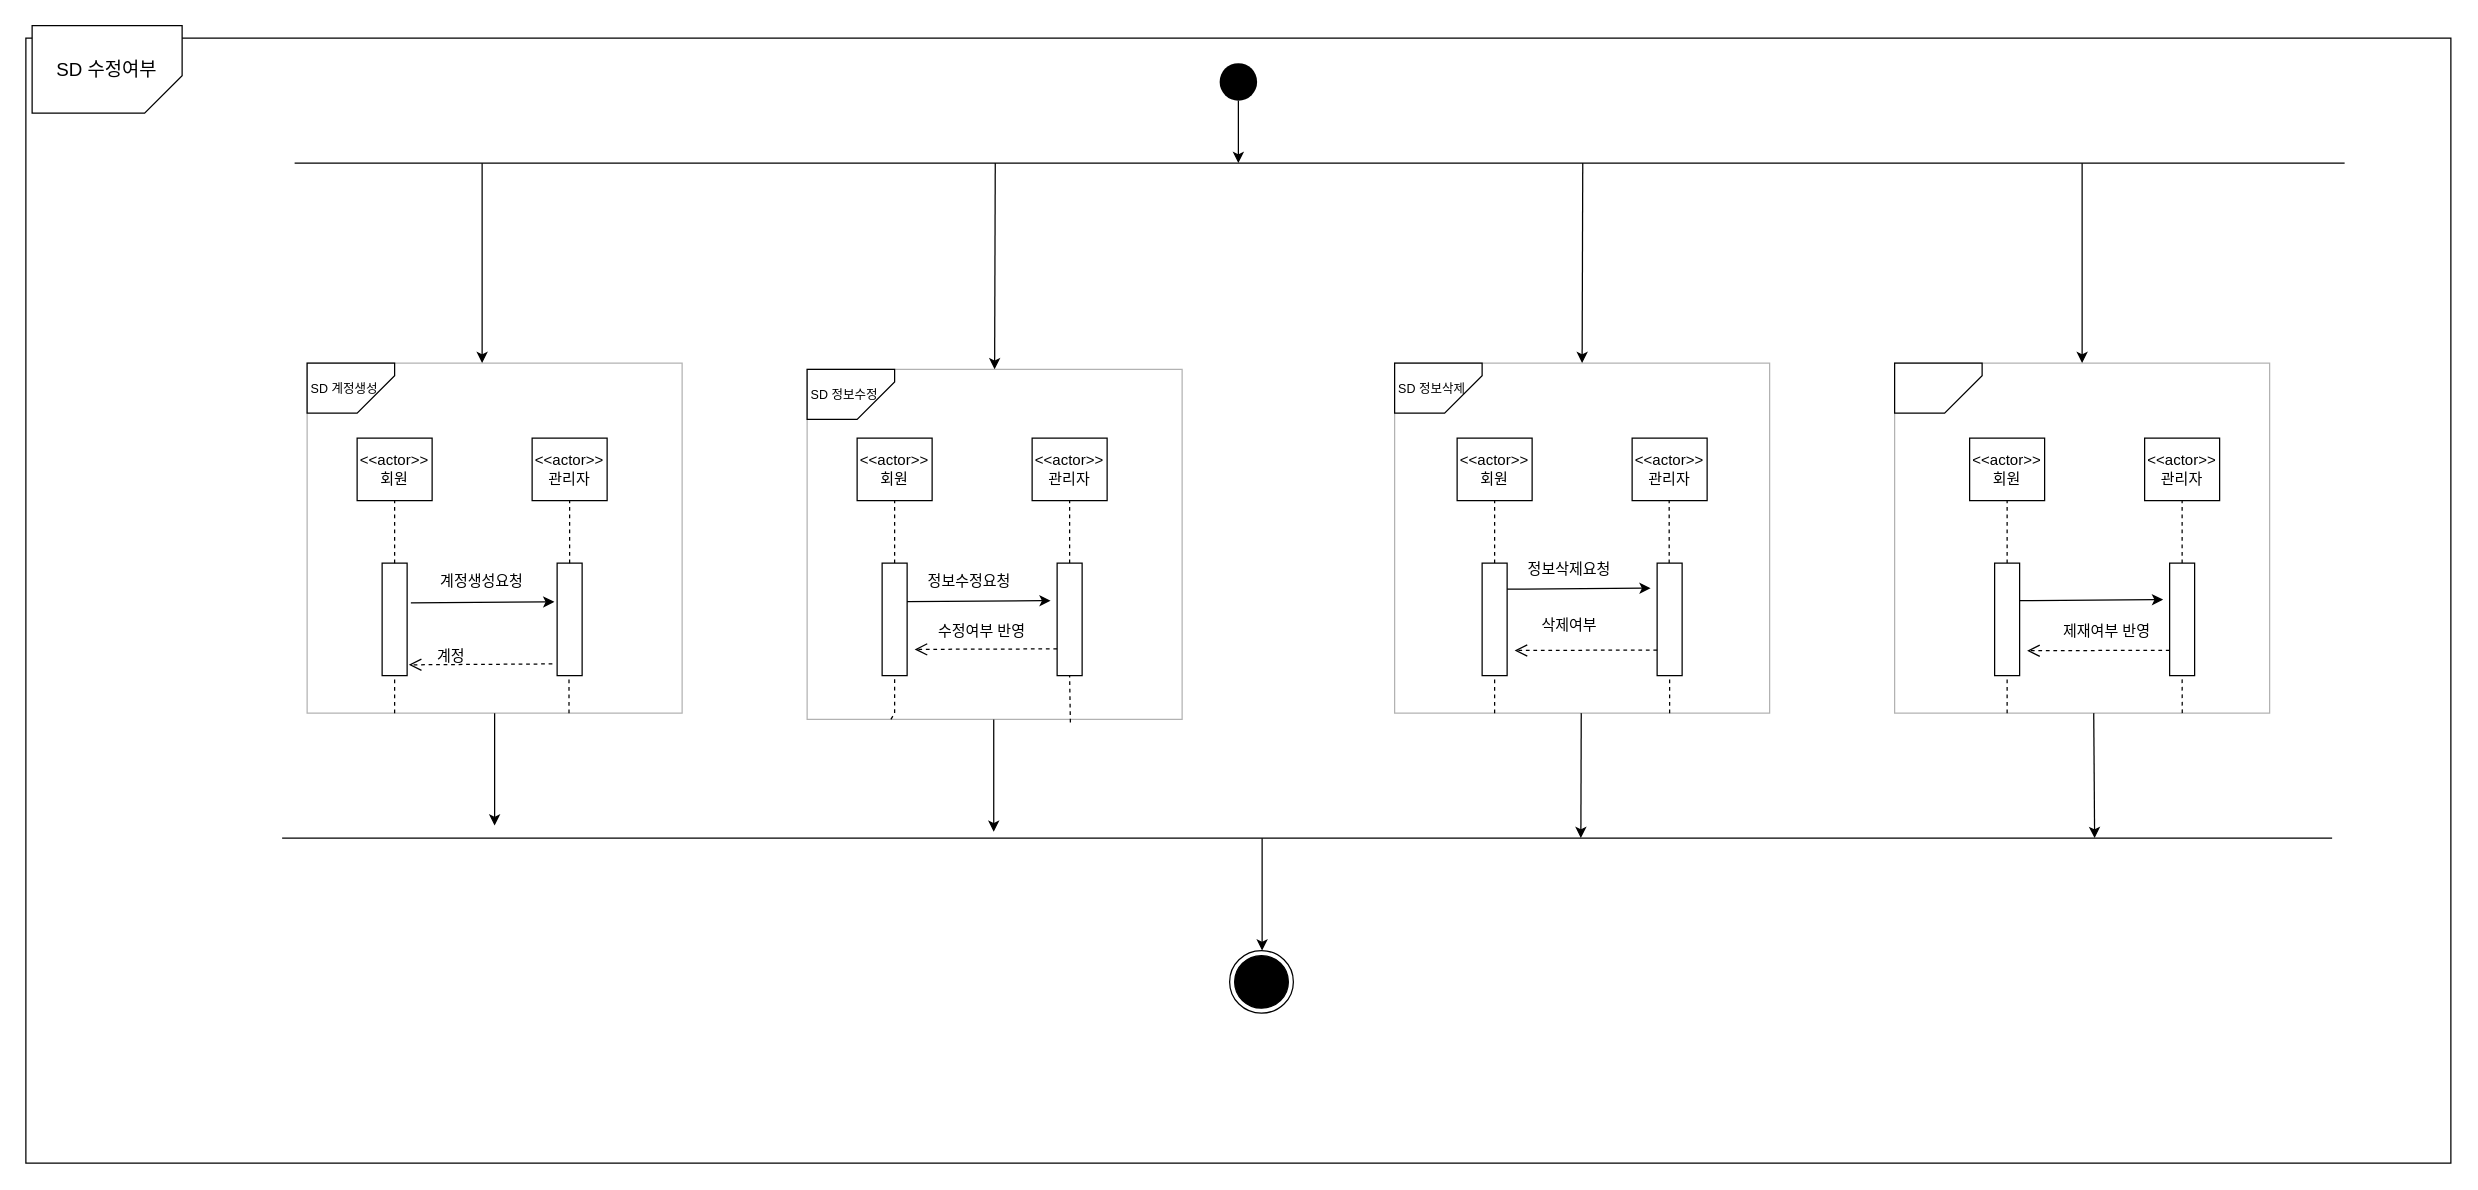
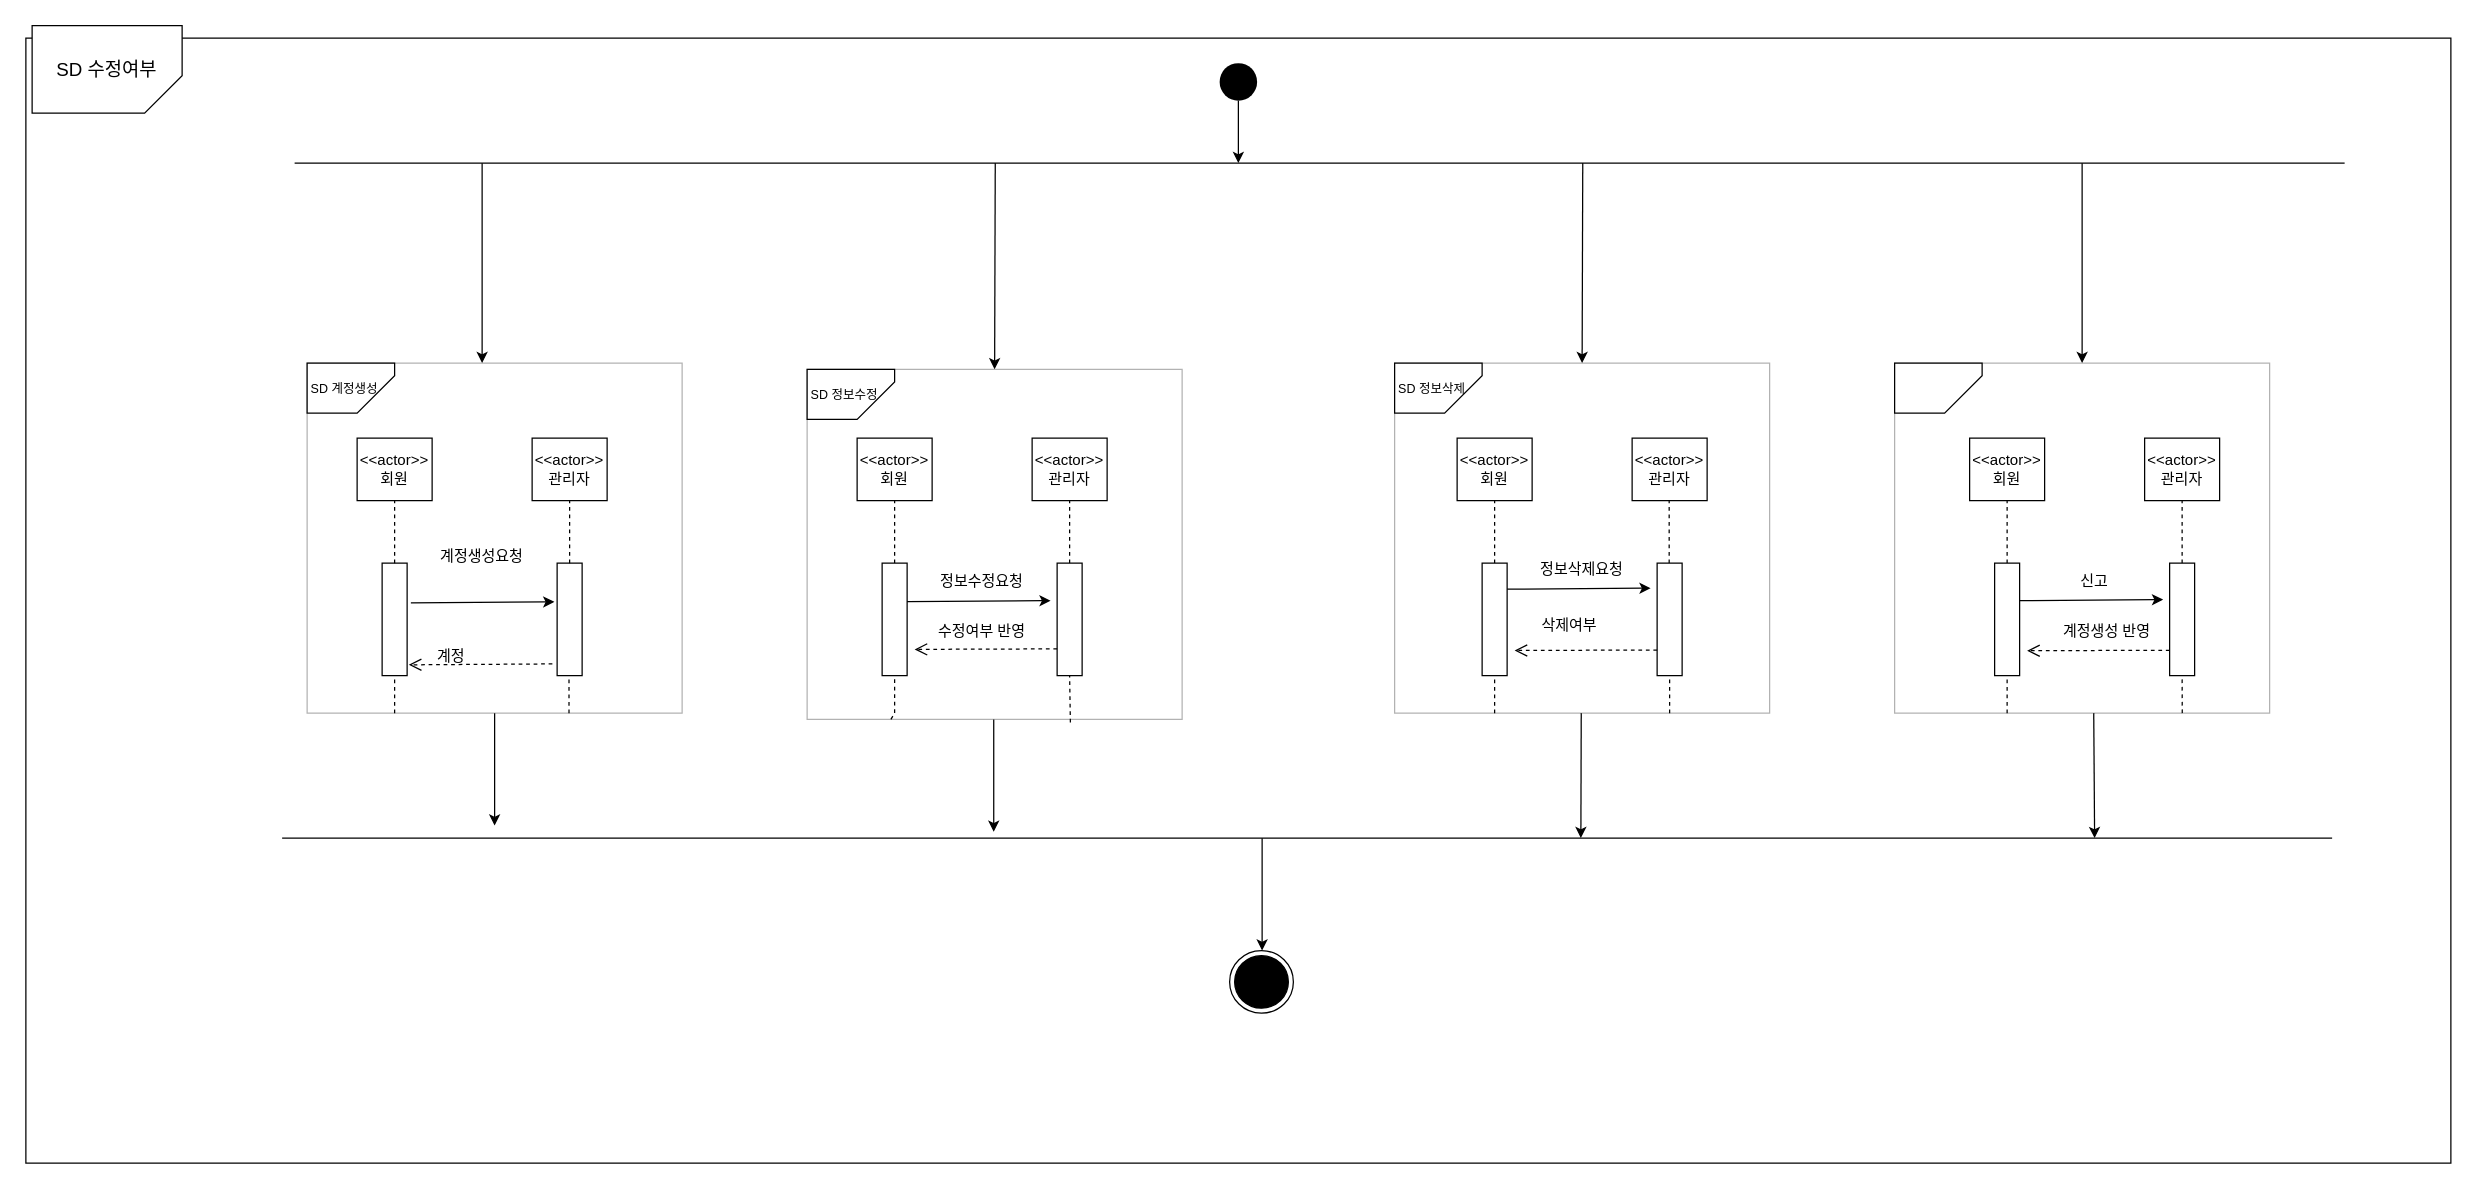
node "정보삭제요청": moved (1569, 569) -> (1582, 569)
node "계정생성요청": moved (482, 582) -> (482, 557)
node "정보수정요청": moved (969, 582) -> (982, 582)
node "신고": added
node "제재여부 반영": label "제재여부 반영" -> "계정생성 반영"
